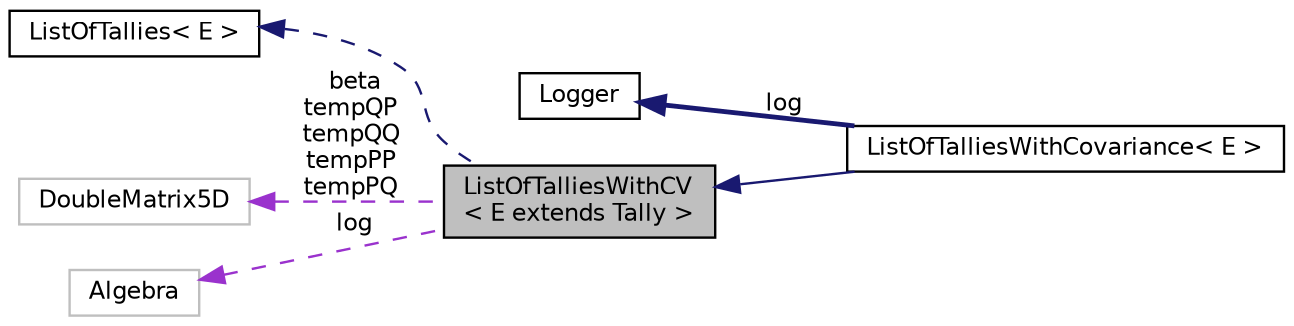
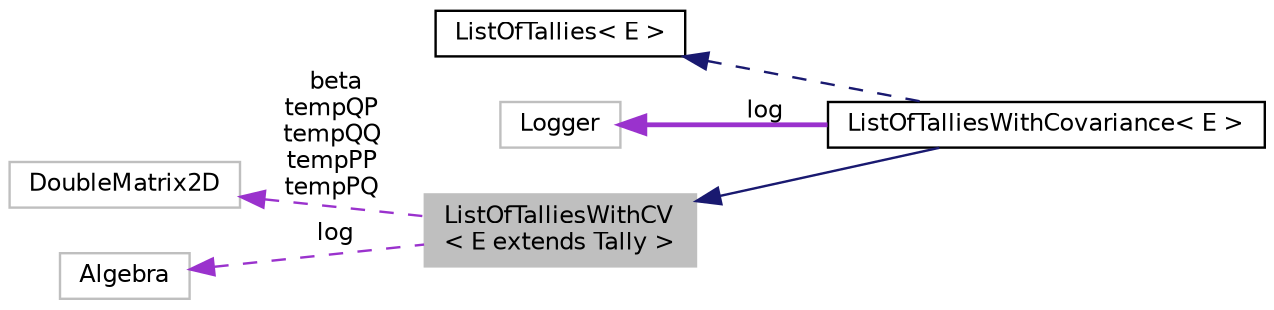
edge "ListOfTalliesWithCV < E extends Tally >" -> "ListOfTallies< E >": now "ListOfTalliesWithCovariance< E >" -> "ListOfTallies< E >"
node "Logger": color black -> grey75
edge "ListOfTalliesWithCovariance< E >" -> "Logger": color midnightblue -> darkorchid3
node "DoubleMatrix5D": label "DoubleMatrix5D" -> "DoubleMatrix2D"
node "ListOfTalliesWithCV < E extends Tally >": color black -> grey75
